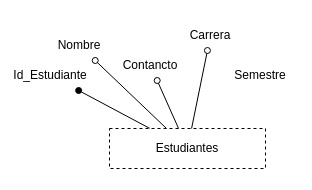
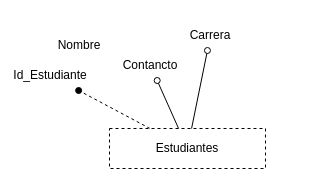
node "Semestre": removed
edge "Estudiantes" -> "Nombre": removed
edge "Estudiantes" -> "Id_Estudiante": style solid -> dashed
